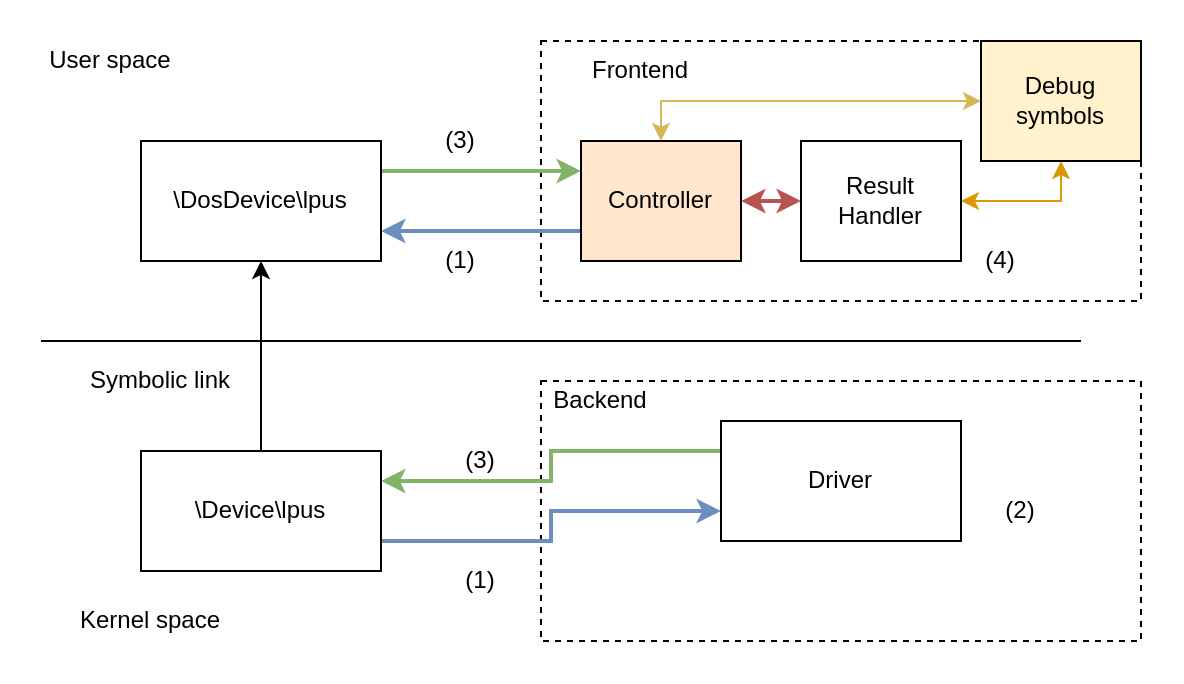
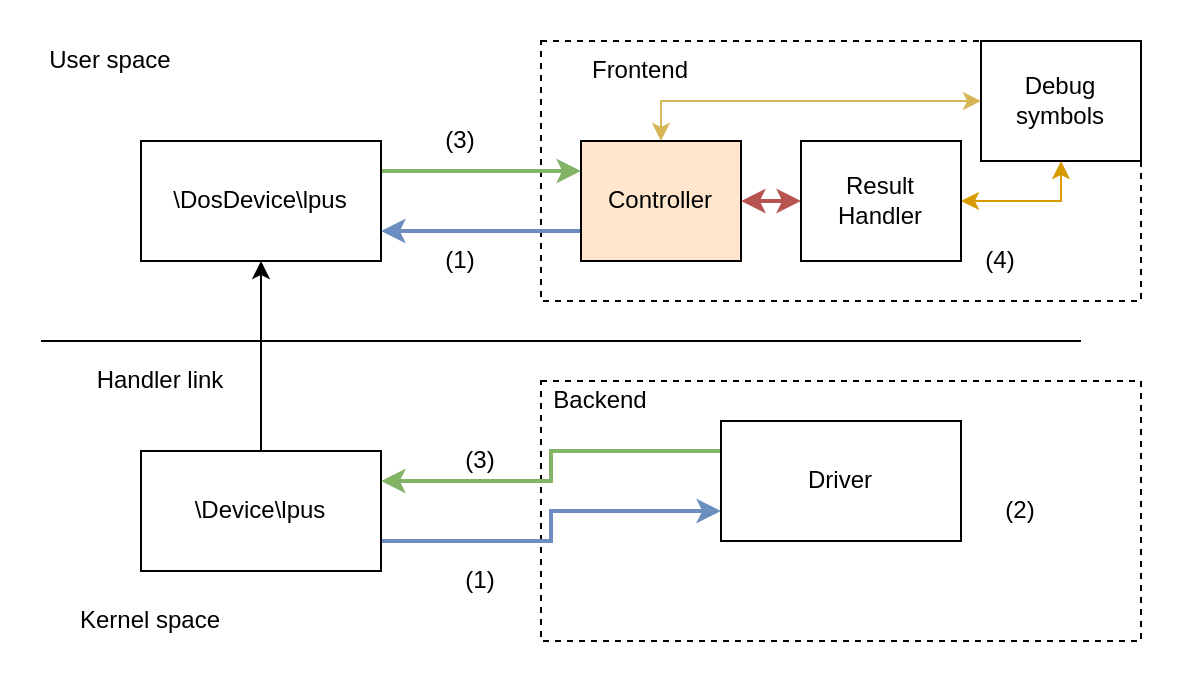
node "Debug symbols": fillcolor #fff2cc -> #ffffff
node "Symbolic link": label "Symbolic link" -> "Handler link"
